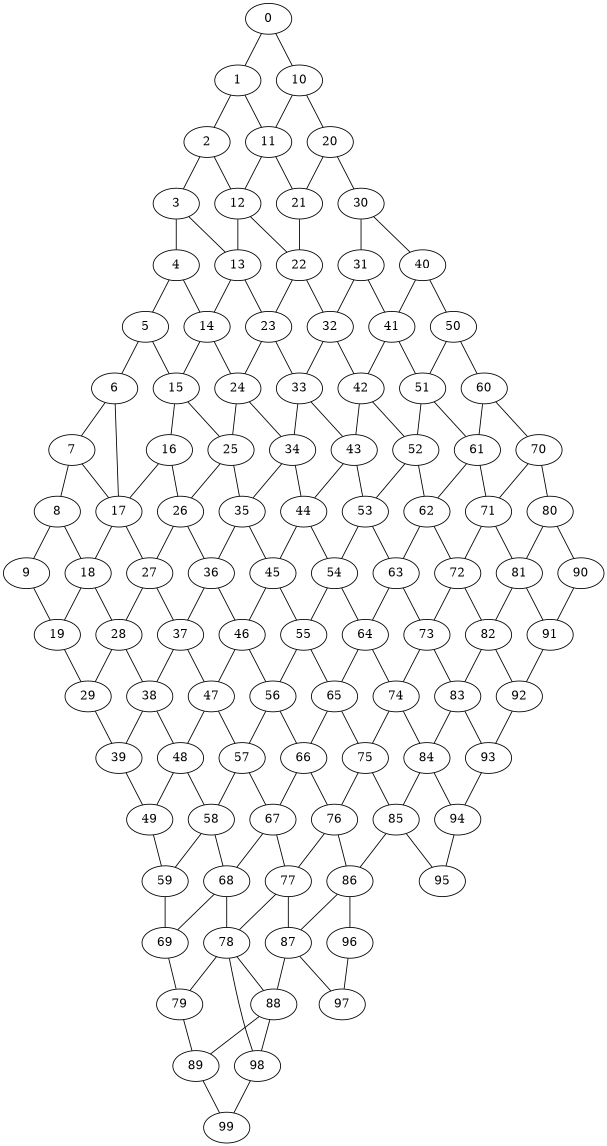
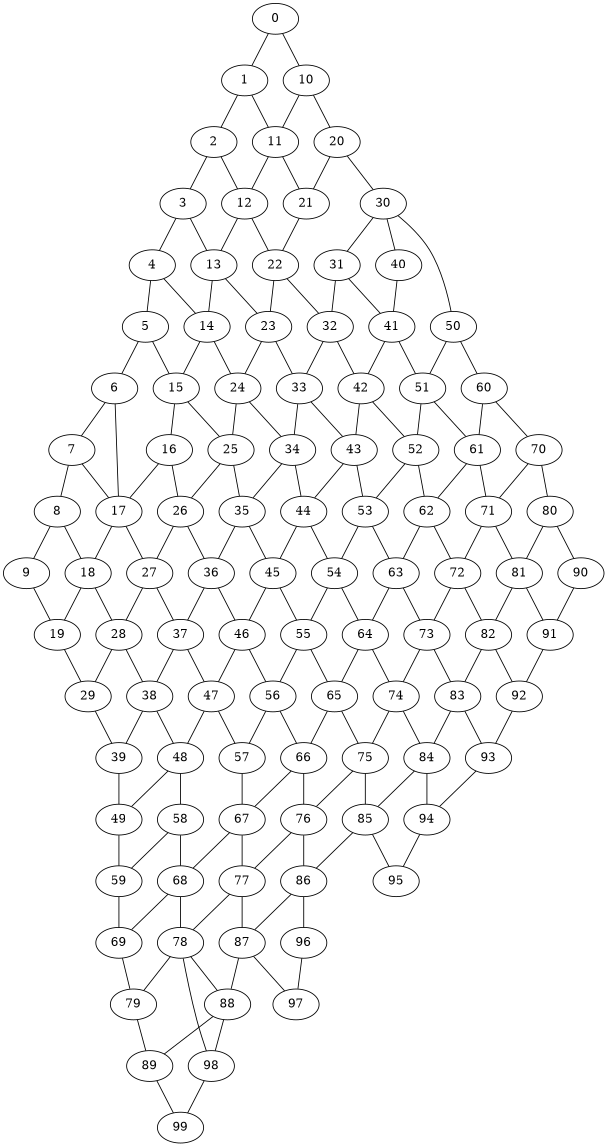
edge "40" -- "50": now "30" -- "50"
edge "57" -- "58": removed
